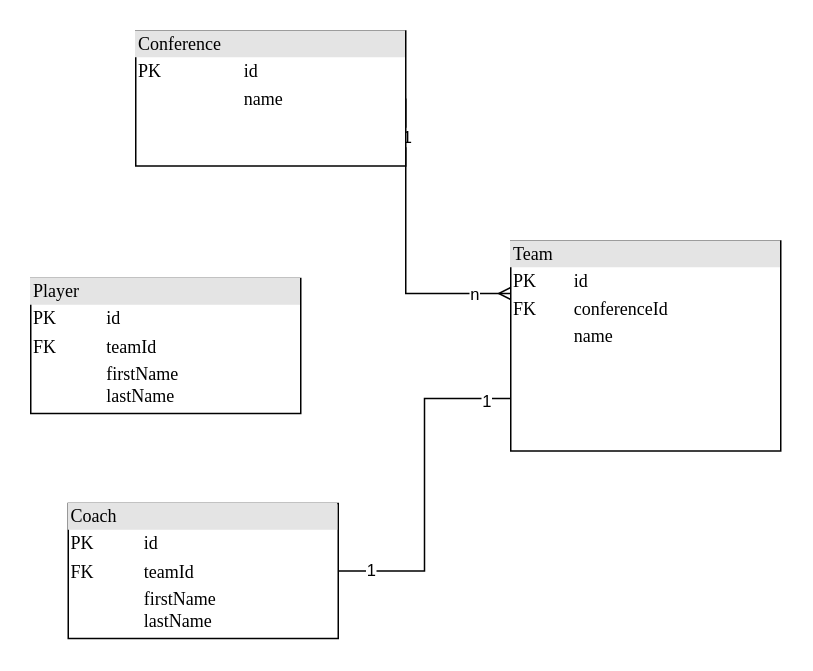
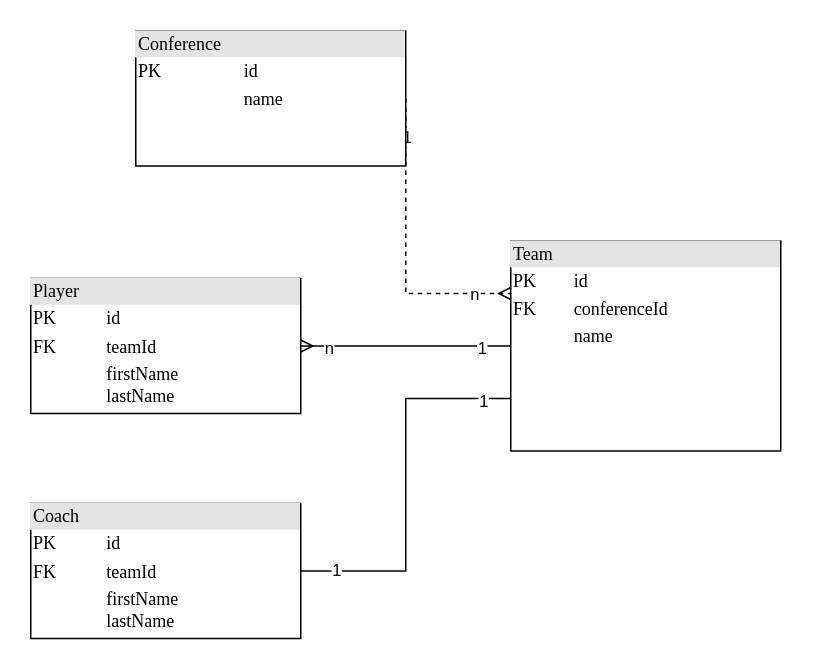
edge "Conference PK id name" -> "Team PK id FK conferenceId name": style solid -> dashed
edge "Team PK id FK conferenceId name" -> "Player PK id FK teamId firstName lastName": added, labels "1", "n"
node "Coach PK id FK teamId firstName lastName": moved (203, 571) -> (166, 571)
